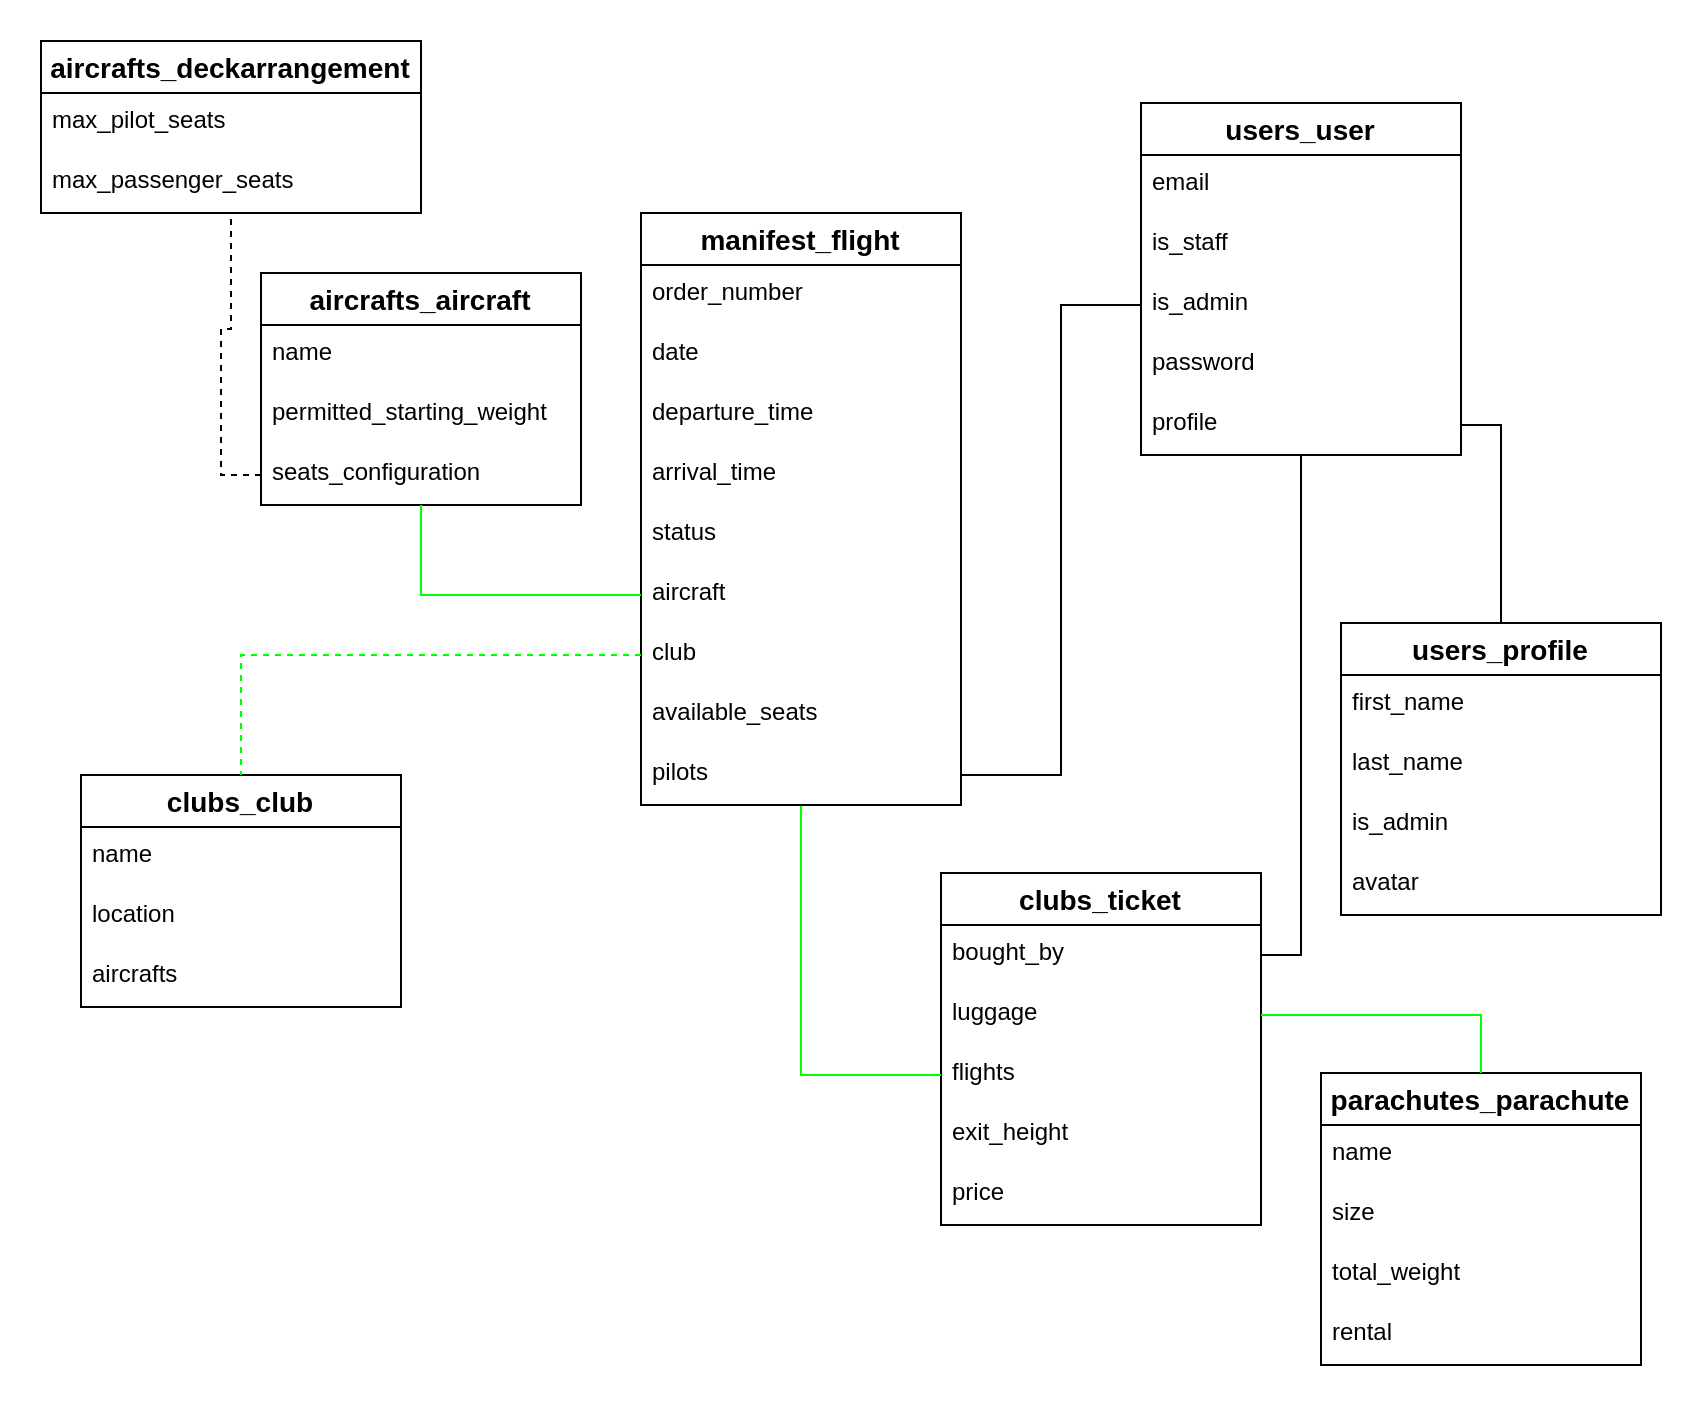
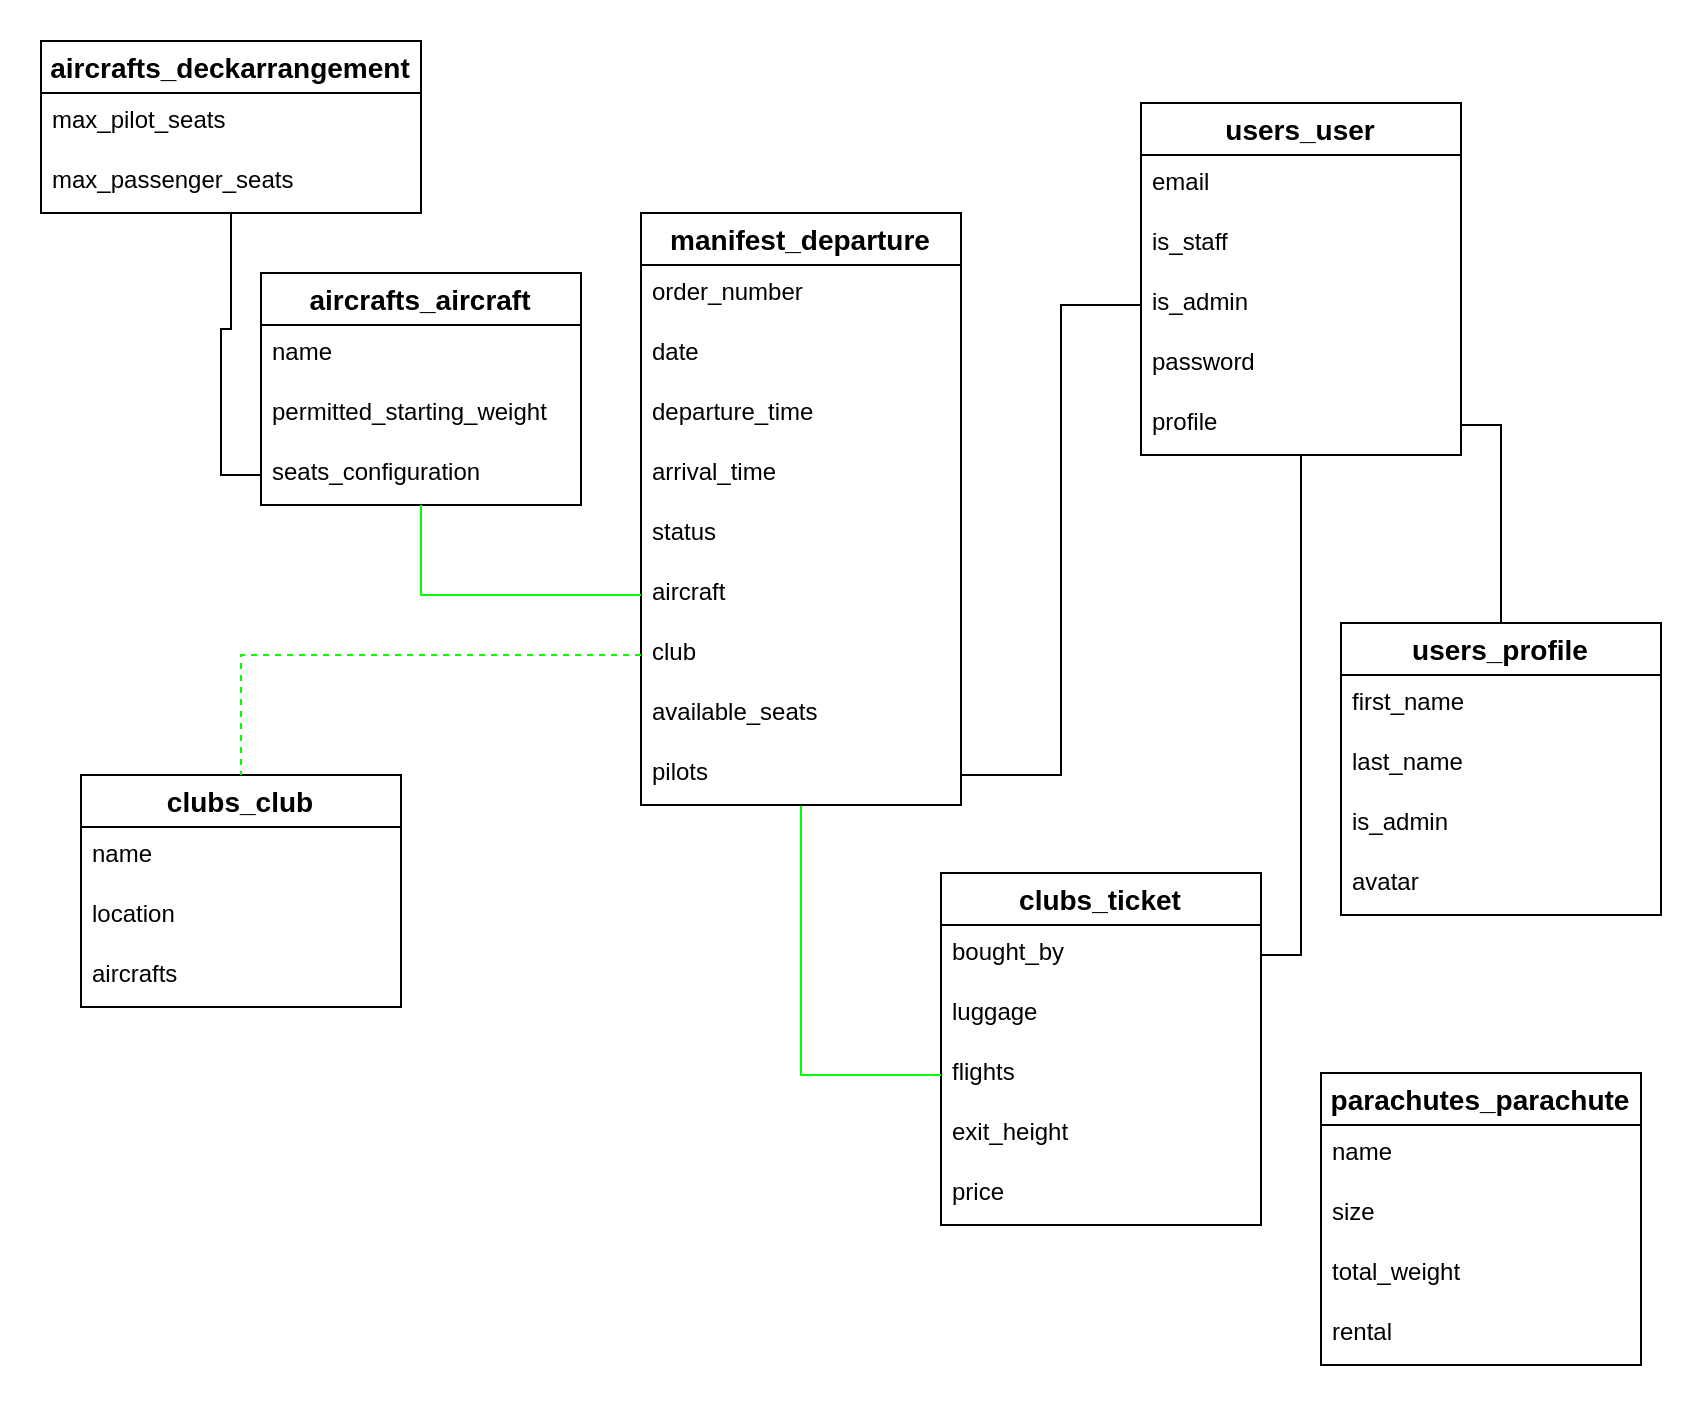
node "manifest_flight": label "manifest_flight" -> "manifest_departure"
edge "aircrafts_deckarrangement" -- "seats_configuration": style dashed -> solid
edge "luggage" -- "parachutes_parachute": removed
